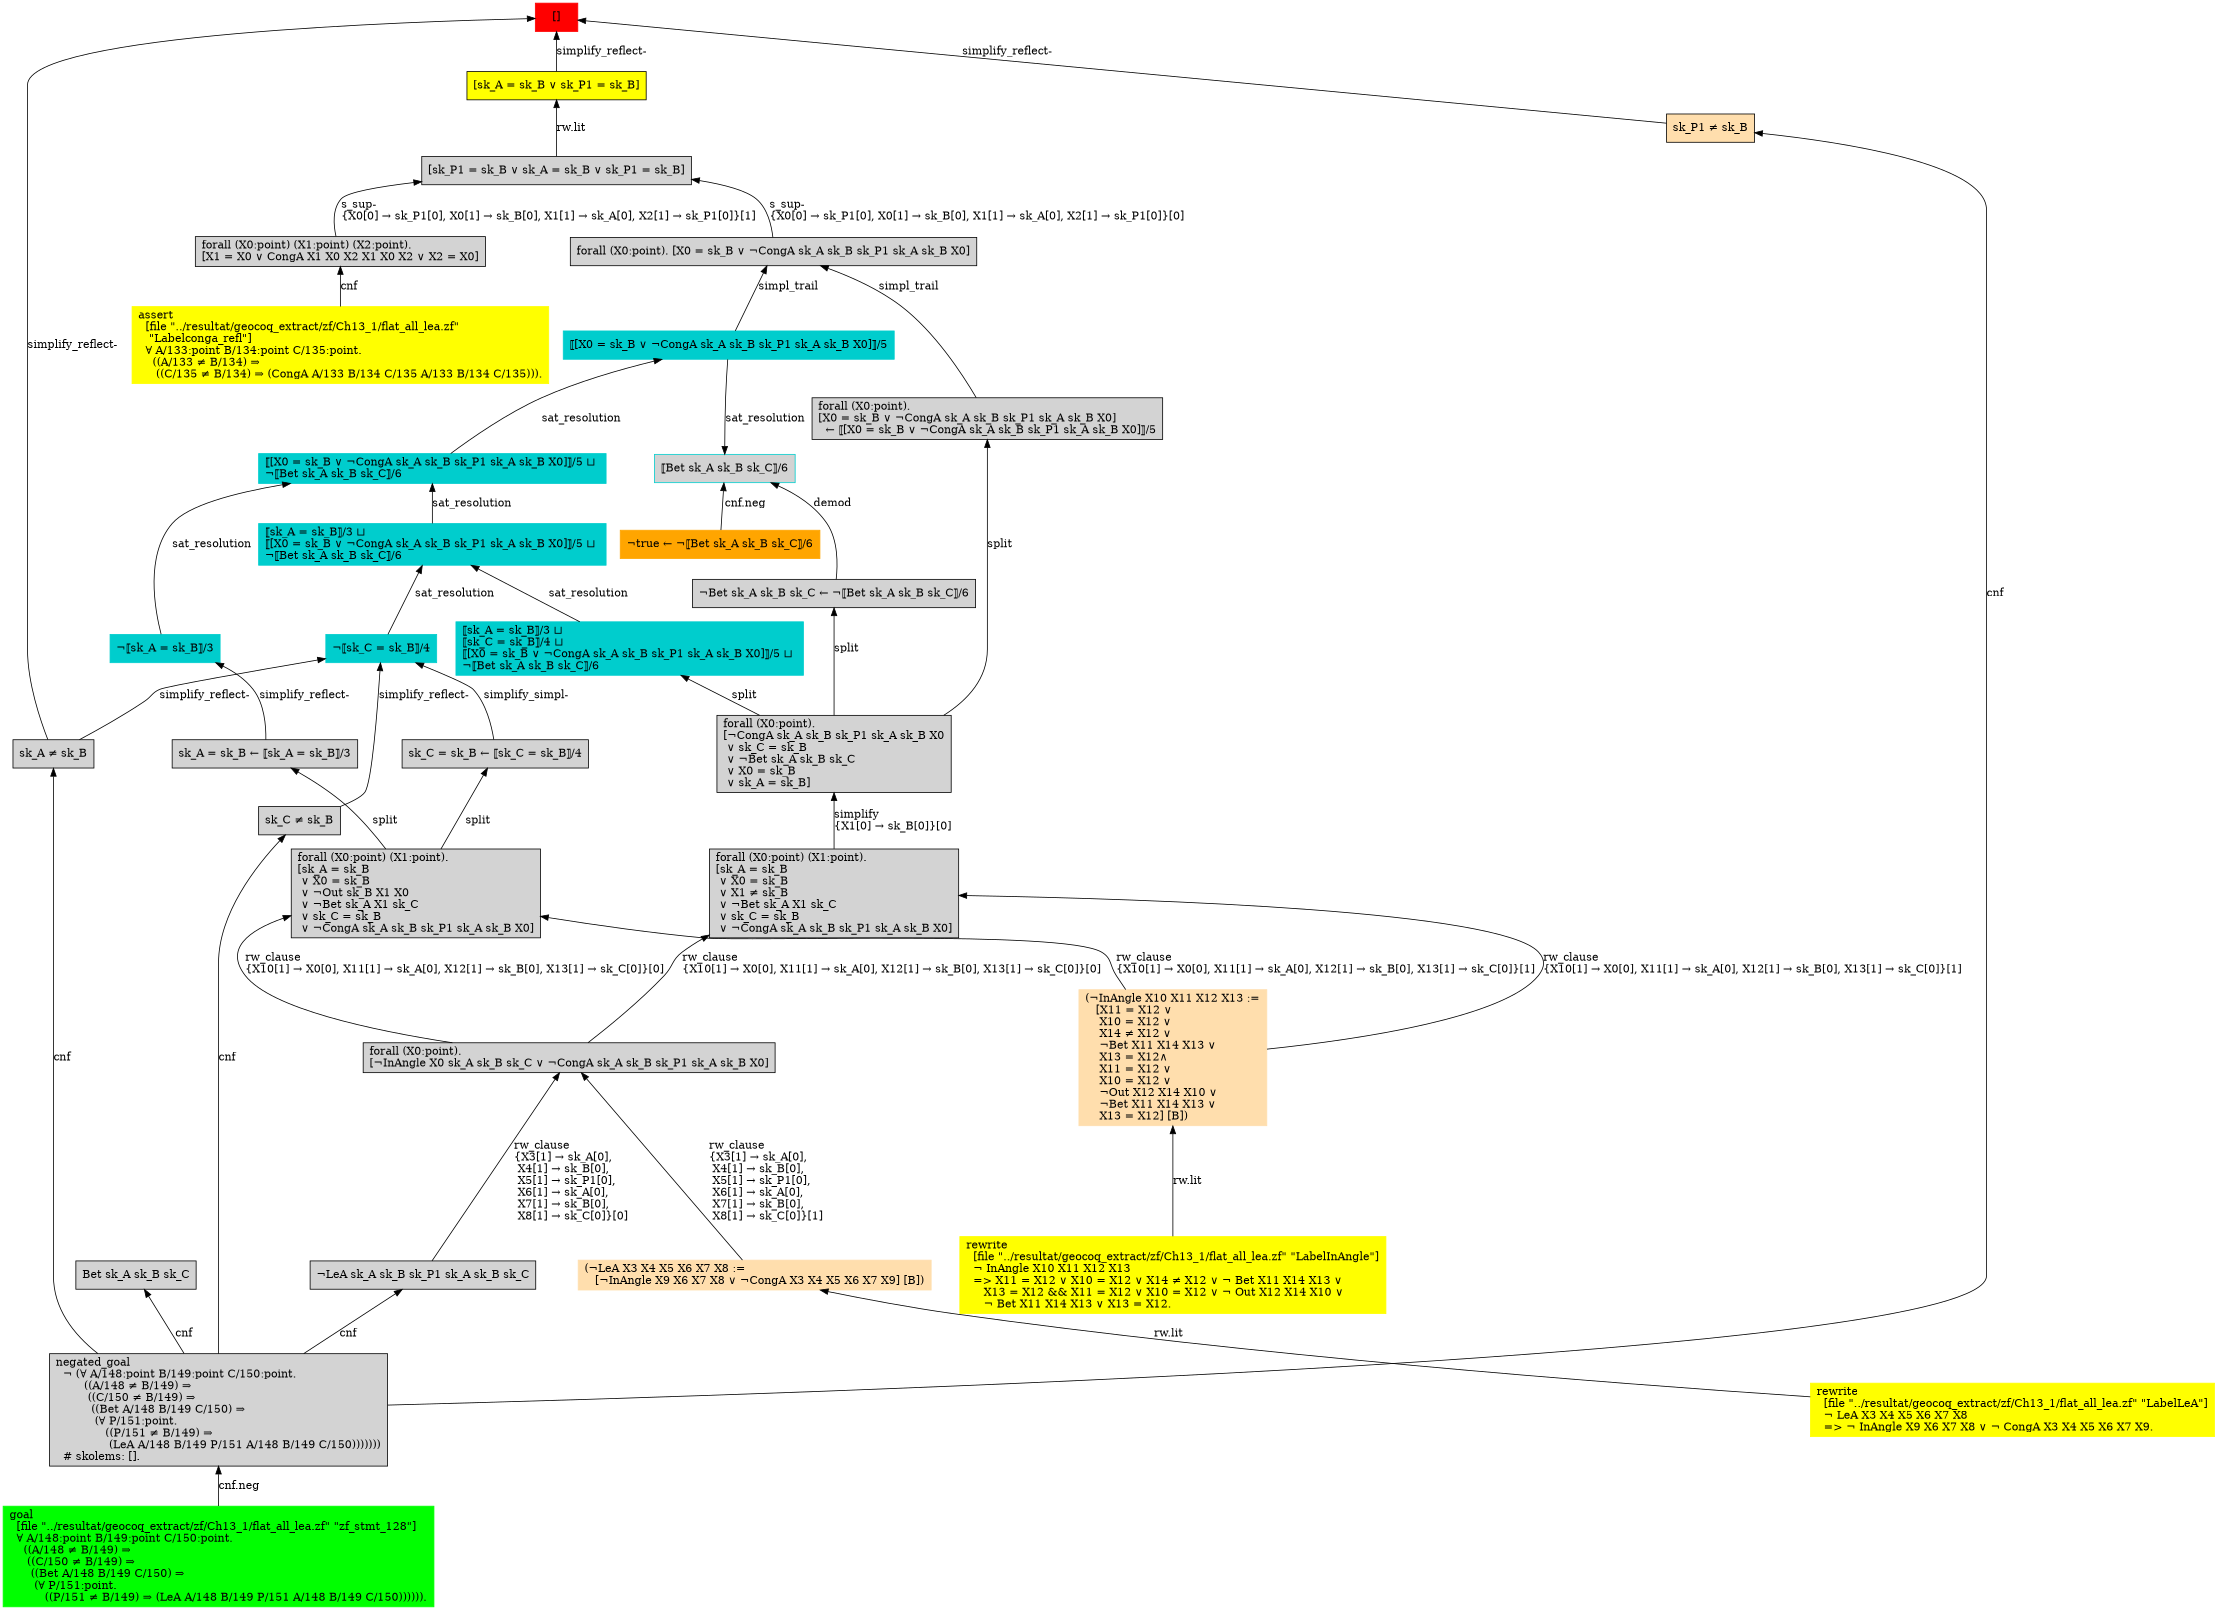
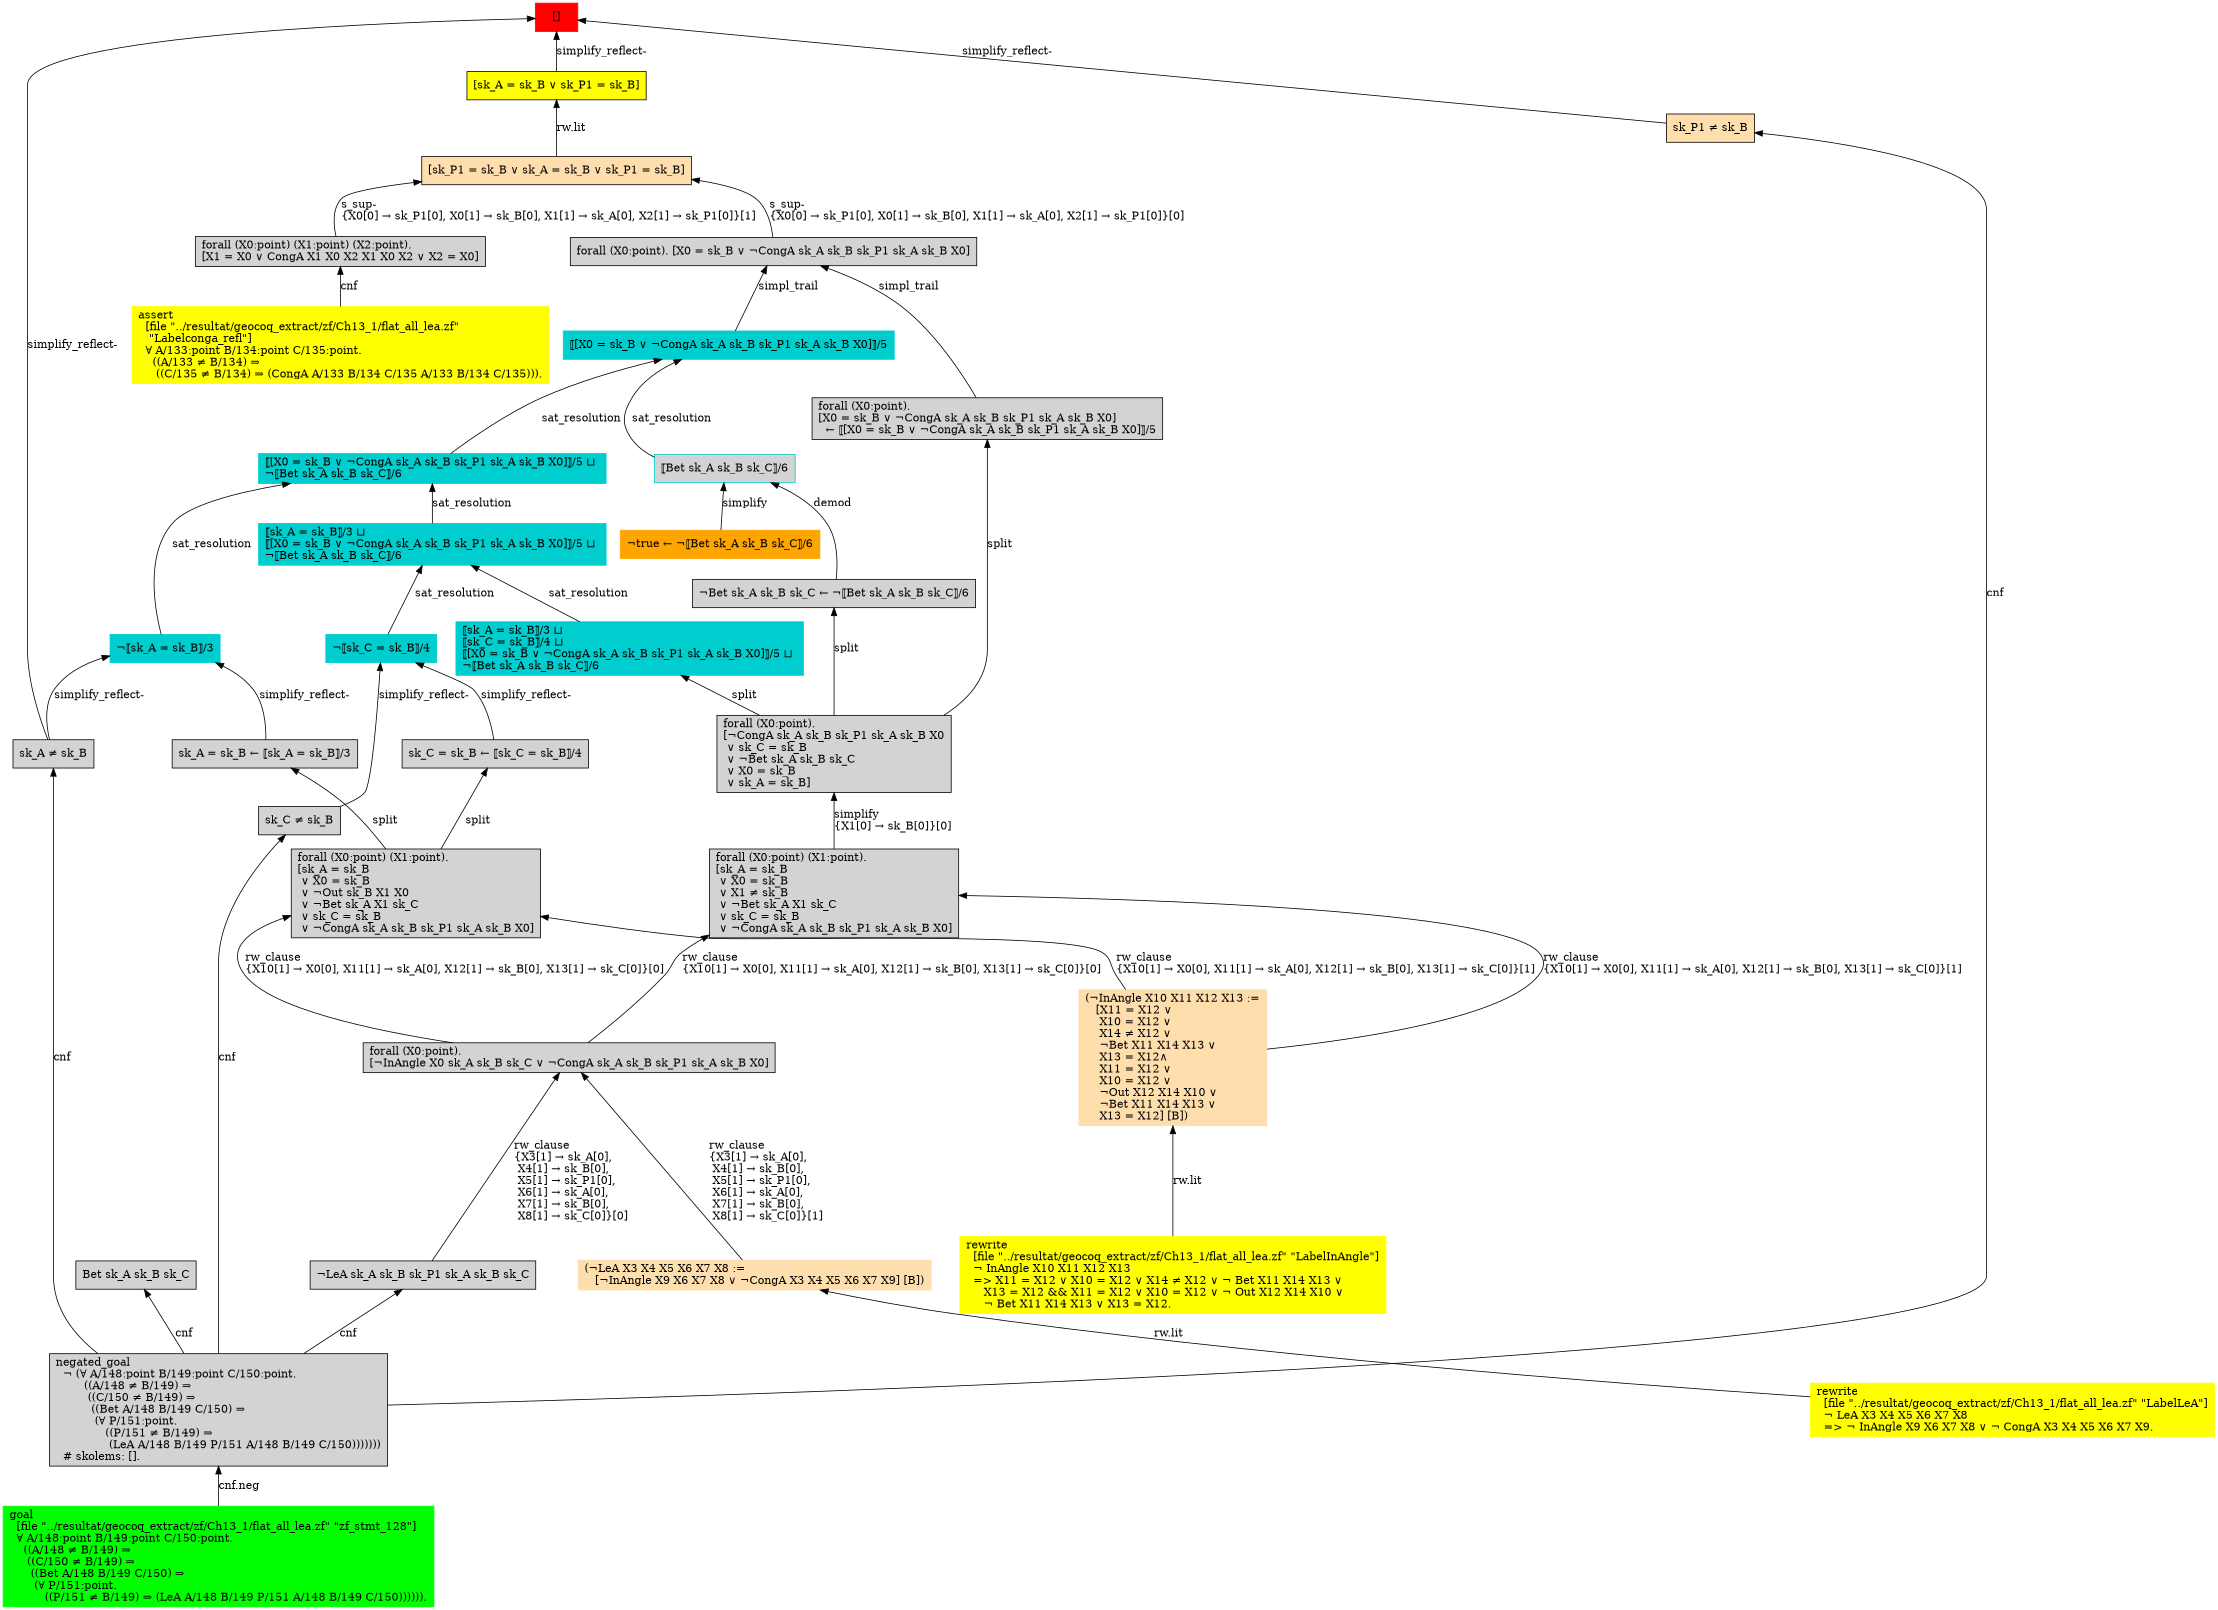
node "[sk_P1 = sk_B ∨ sk_A = sk_B ∨ sk_P1 = sk_B]": fillcolor lightgrey -> navajowhite
edge "⟦[X0 = sk_B ∨ ¬CongA sk_A sk_B sk_P1 sk_A sk_B X0]⟧/5" -> "⟦Bet sk_A sk_B sk_C⟧/6": reversed
edge "¬true ← ¬⟦Bet sk_A sk_B sk_C⟧/6" -> "⟦Bet sk_A sk_B sk_C⟧/6": label "cnf.neg" -> "simplify"
edge "sk_A ≠ sk_B" -> "¬⟦sk_C = sk_B⟧/4": now "sk_A ≠ sk_B" -> "¬⟦sk_A = sk_B⟧/3"
edge "sk_C = sk_B ← ⟦sk_C = sk_B⟧/4" -> "¬⟦sk_C = sk_B⟧/4": label "simplify_simpl-" -> "simplify_reflect-"
